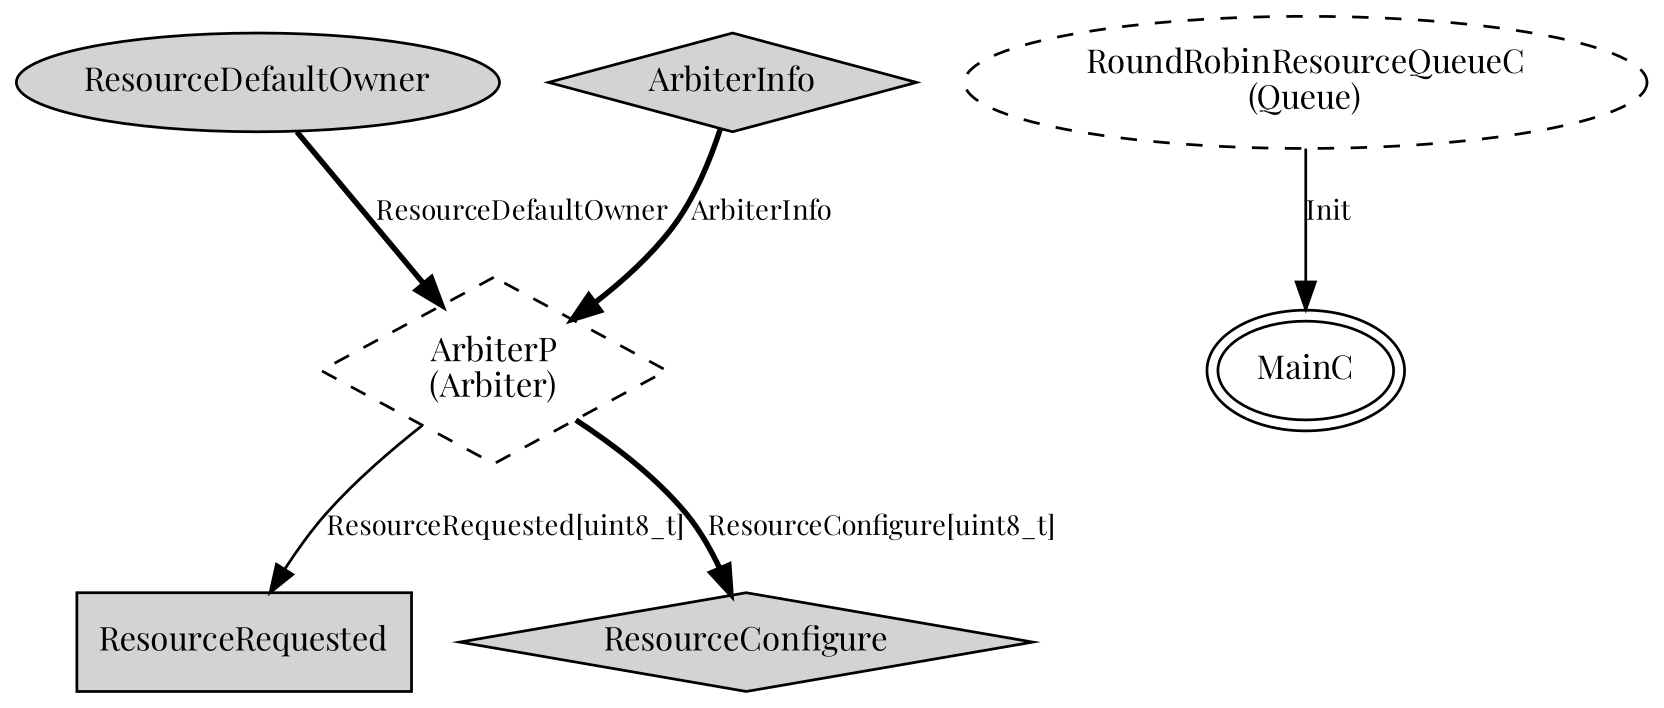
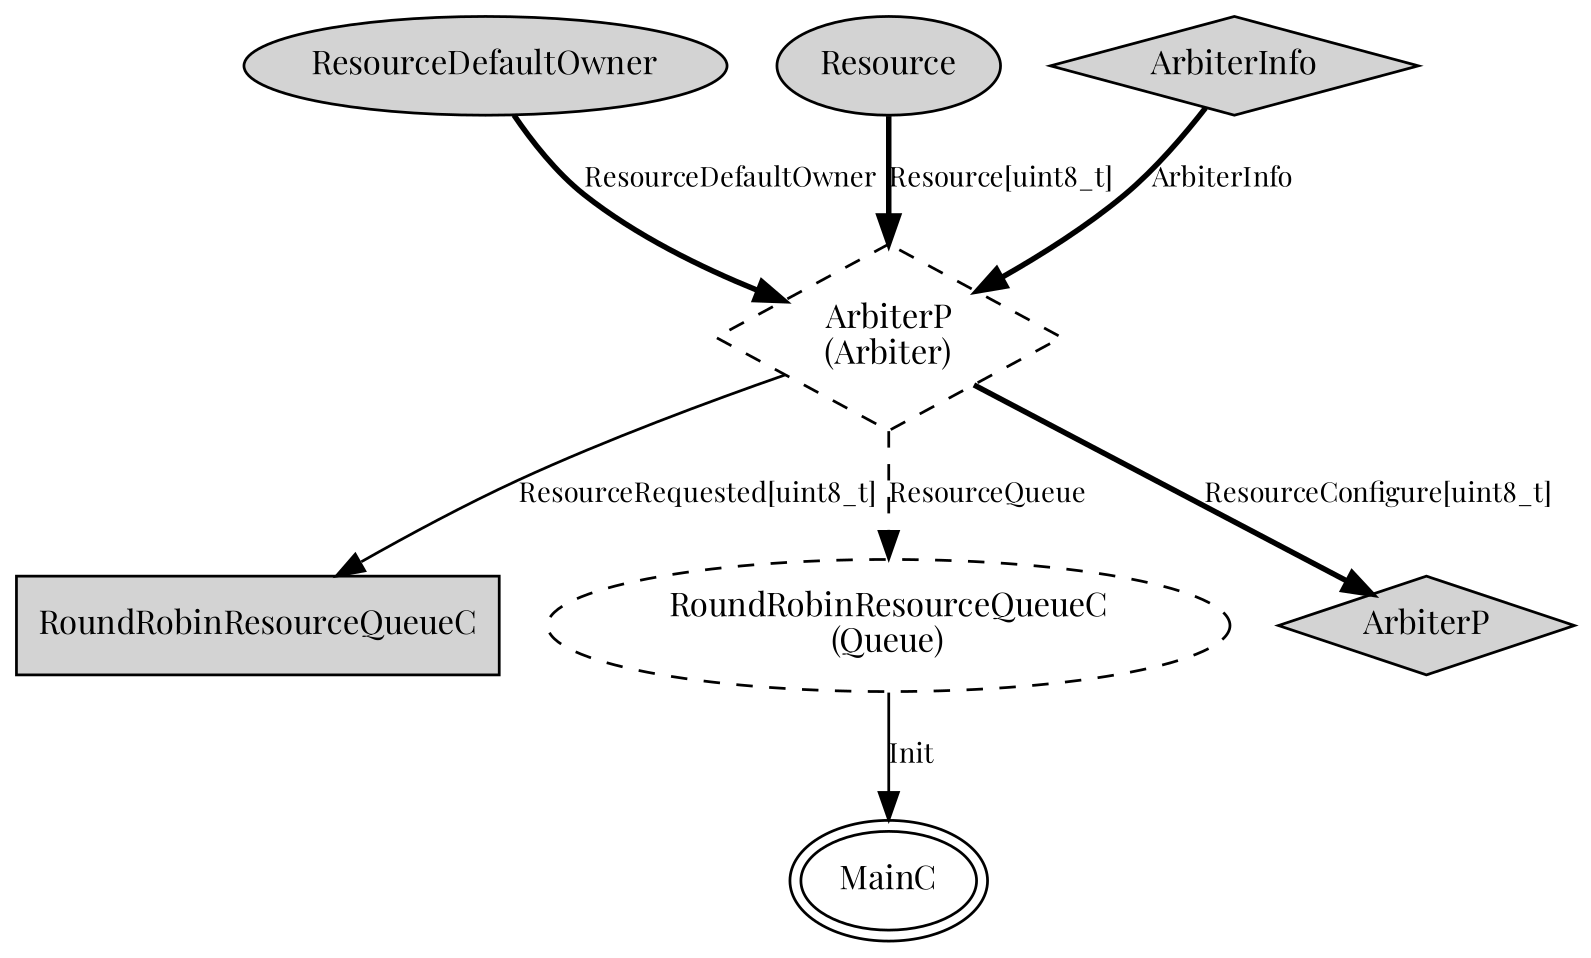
node "Resource": added
edge "ArbiterP (Arbiter)" -> "RoundRobinResourceQueueC (Queue)": added, label "ResourceQueue"
node "ResourceRequested": label "ResourceRequested" -> "RoundRobinResourceQueueC"
node "ResourceConfigure": label "ResourceConfigure" -> "ArbiterP"
